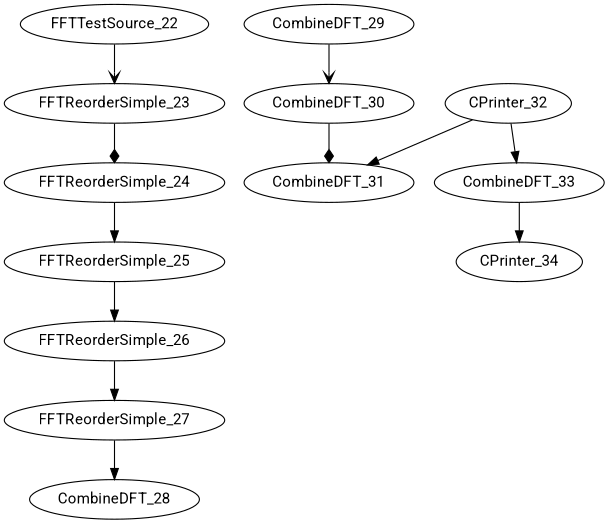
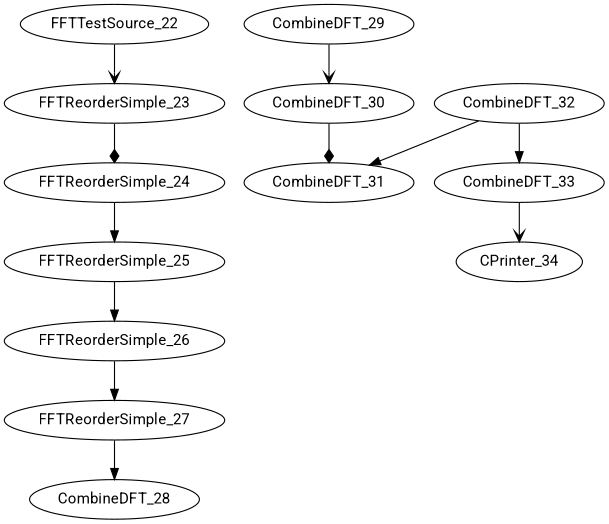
node "CPrinter_32": label "CPrinter_32" -> "CombineDFT_32"
edge "CombineDFT_33" -> "CPrinter_34": arrowhead normal -> vee
